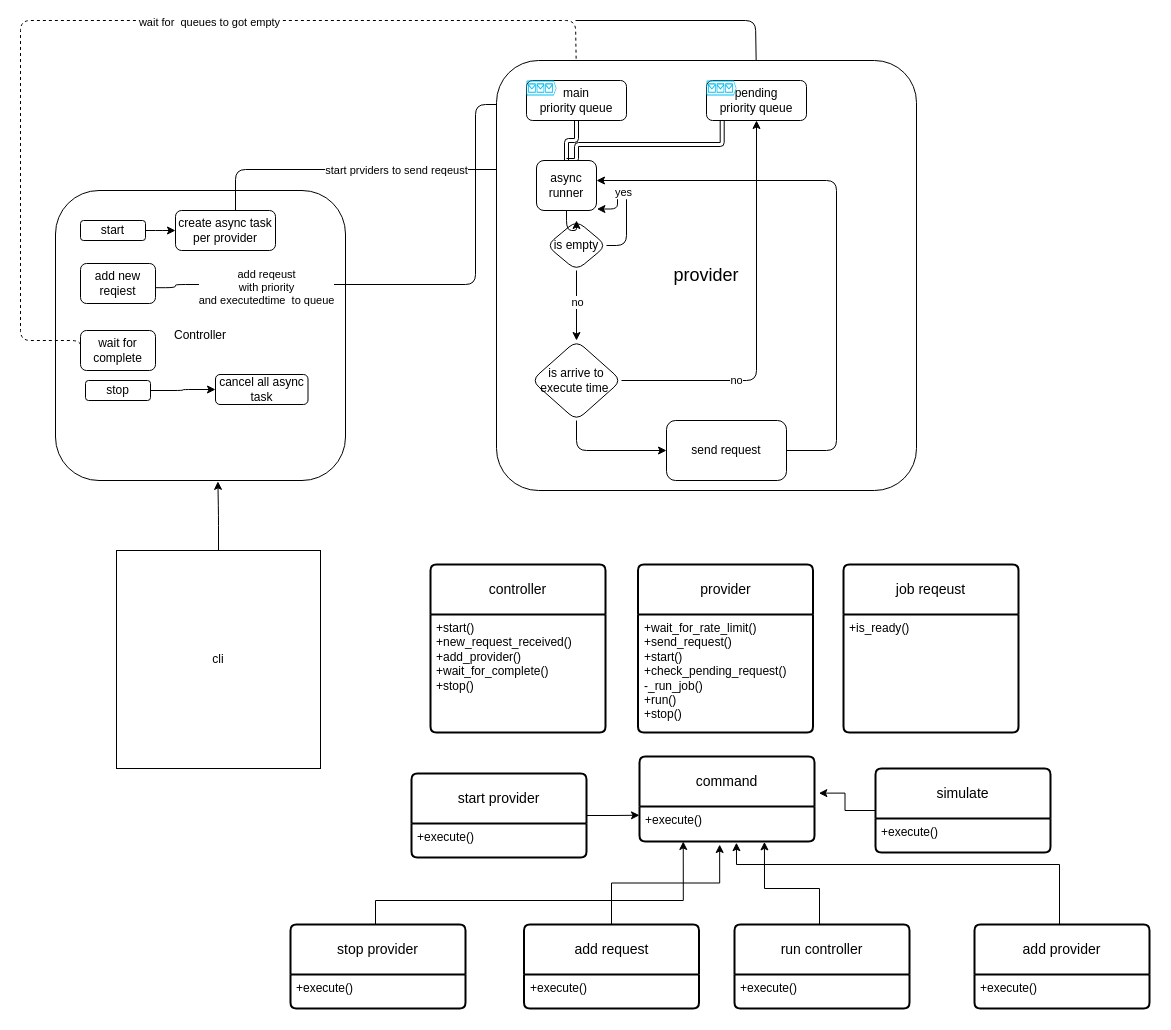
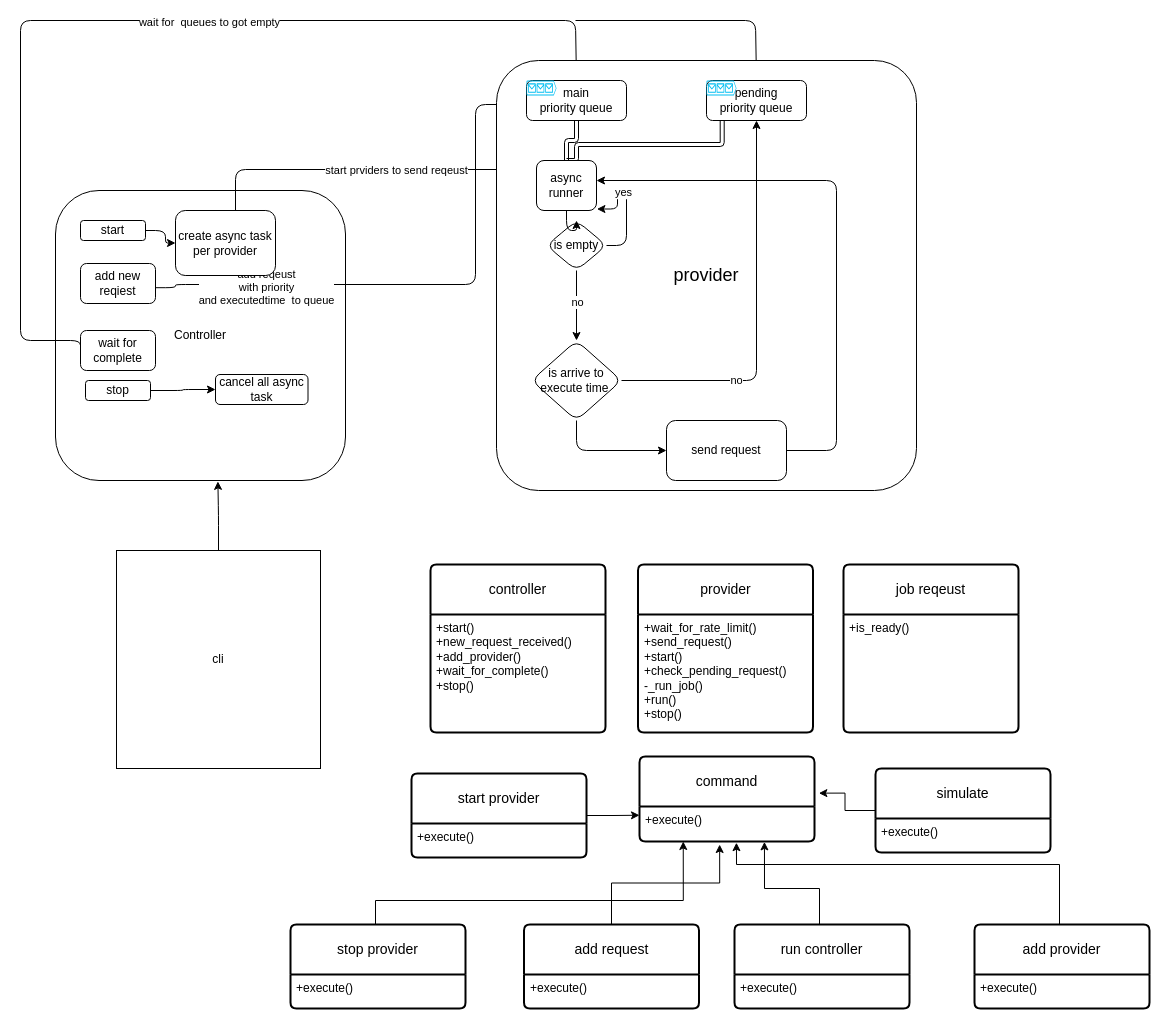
edge "wait for complete" -> "main priority queue": style dashed -> solid
node "create async task per provider": size 100x40 -> 100x65
